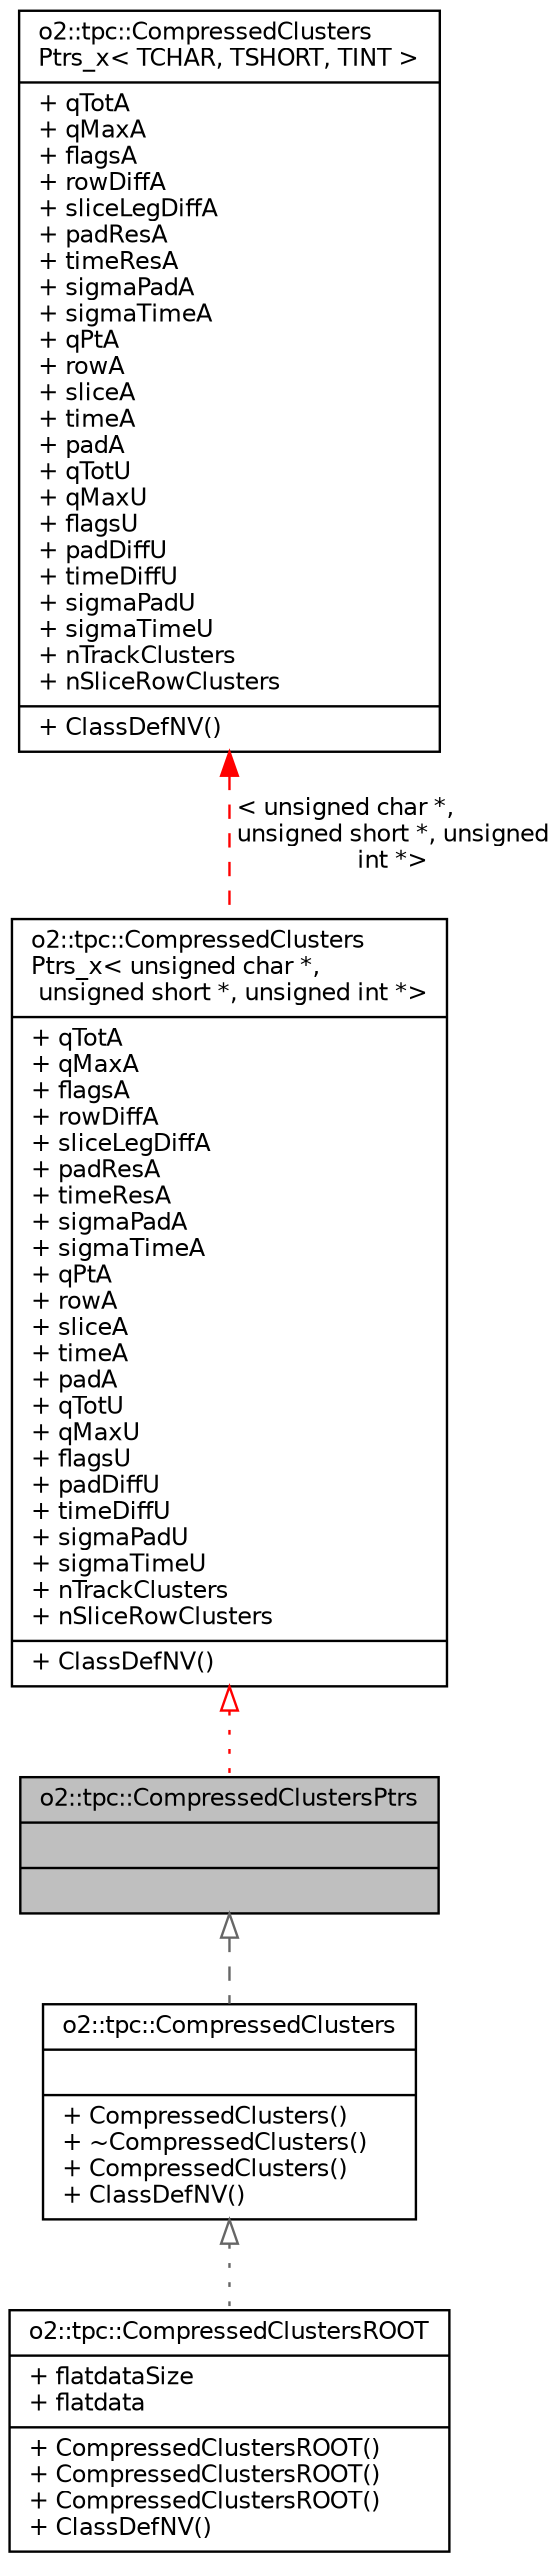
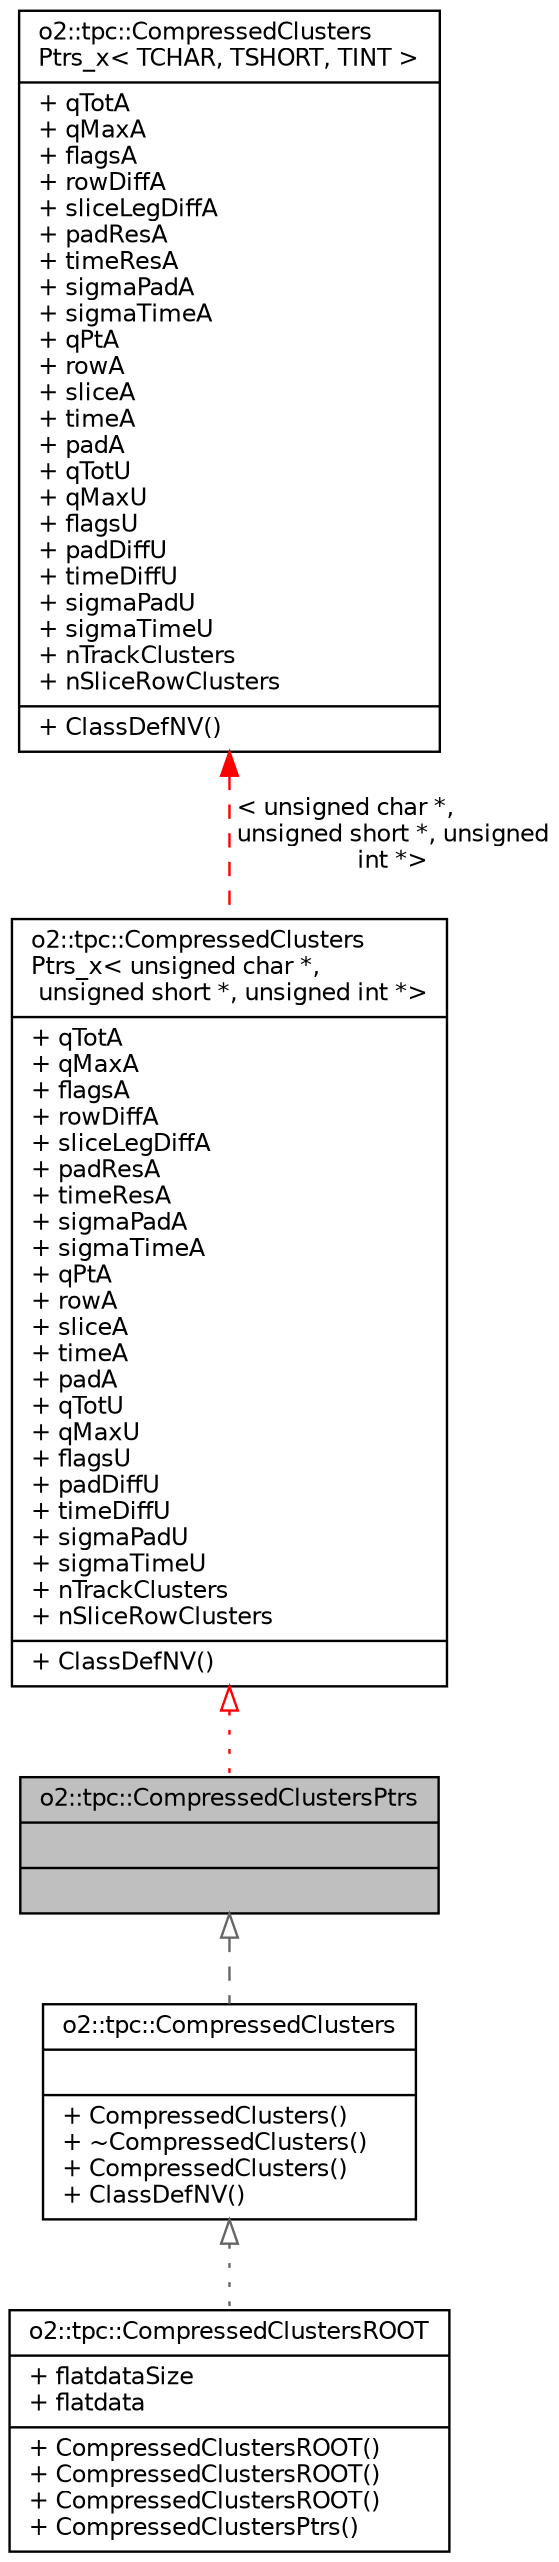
node "o2::tpc::CompressedClustersROOT": text "+ ClassDefNV()" -> "+ CompressedClustersPtrs()"
